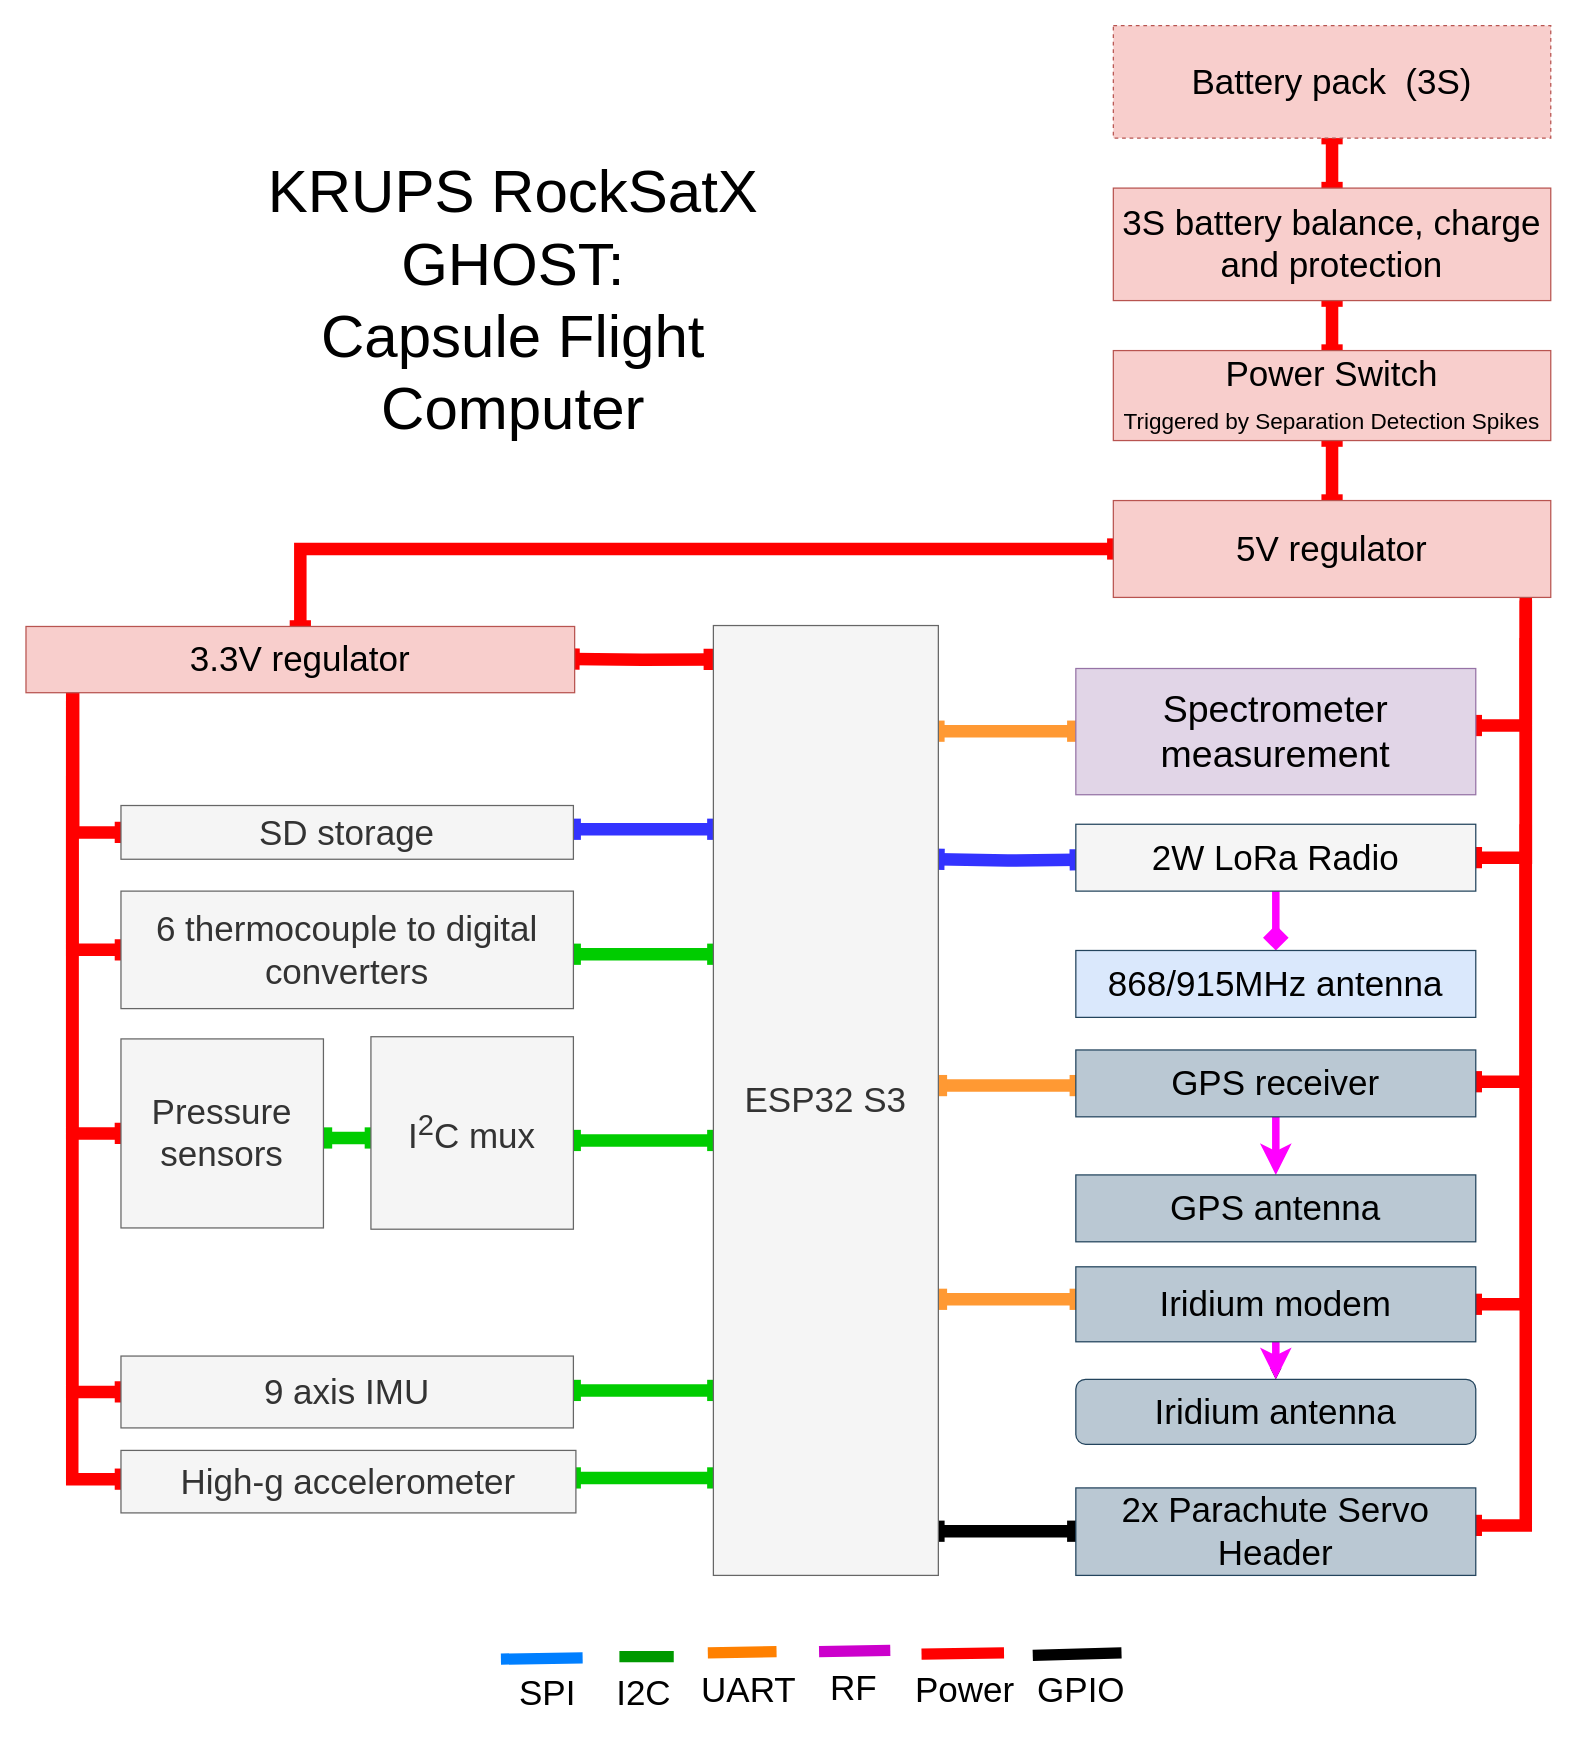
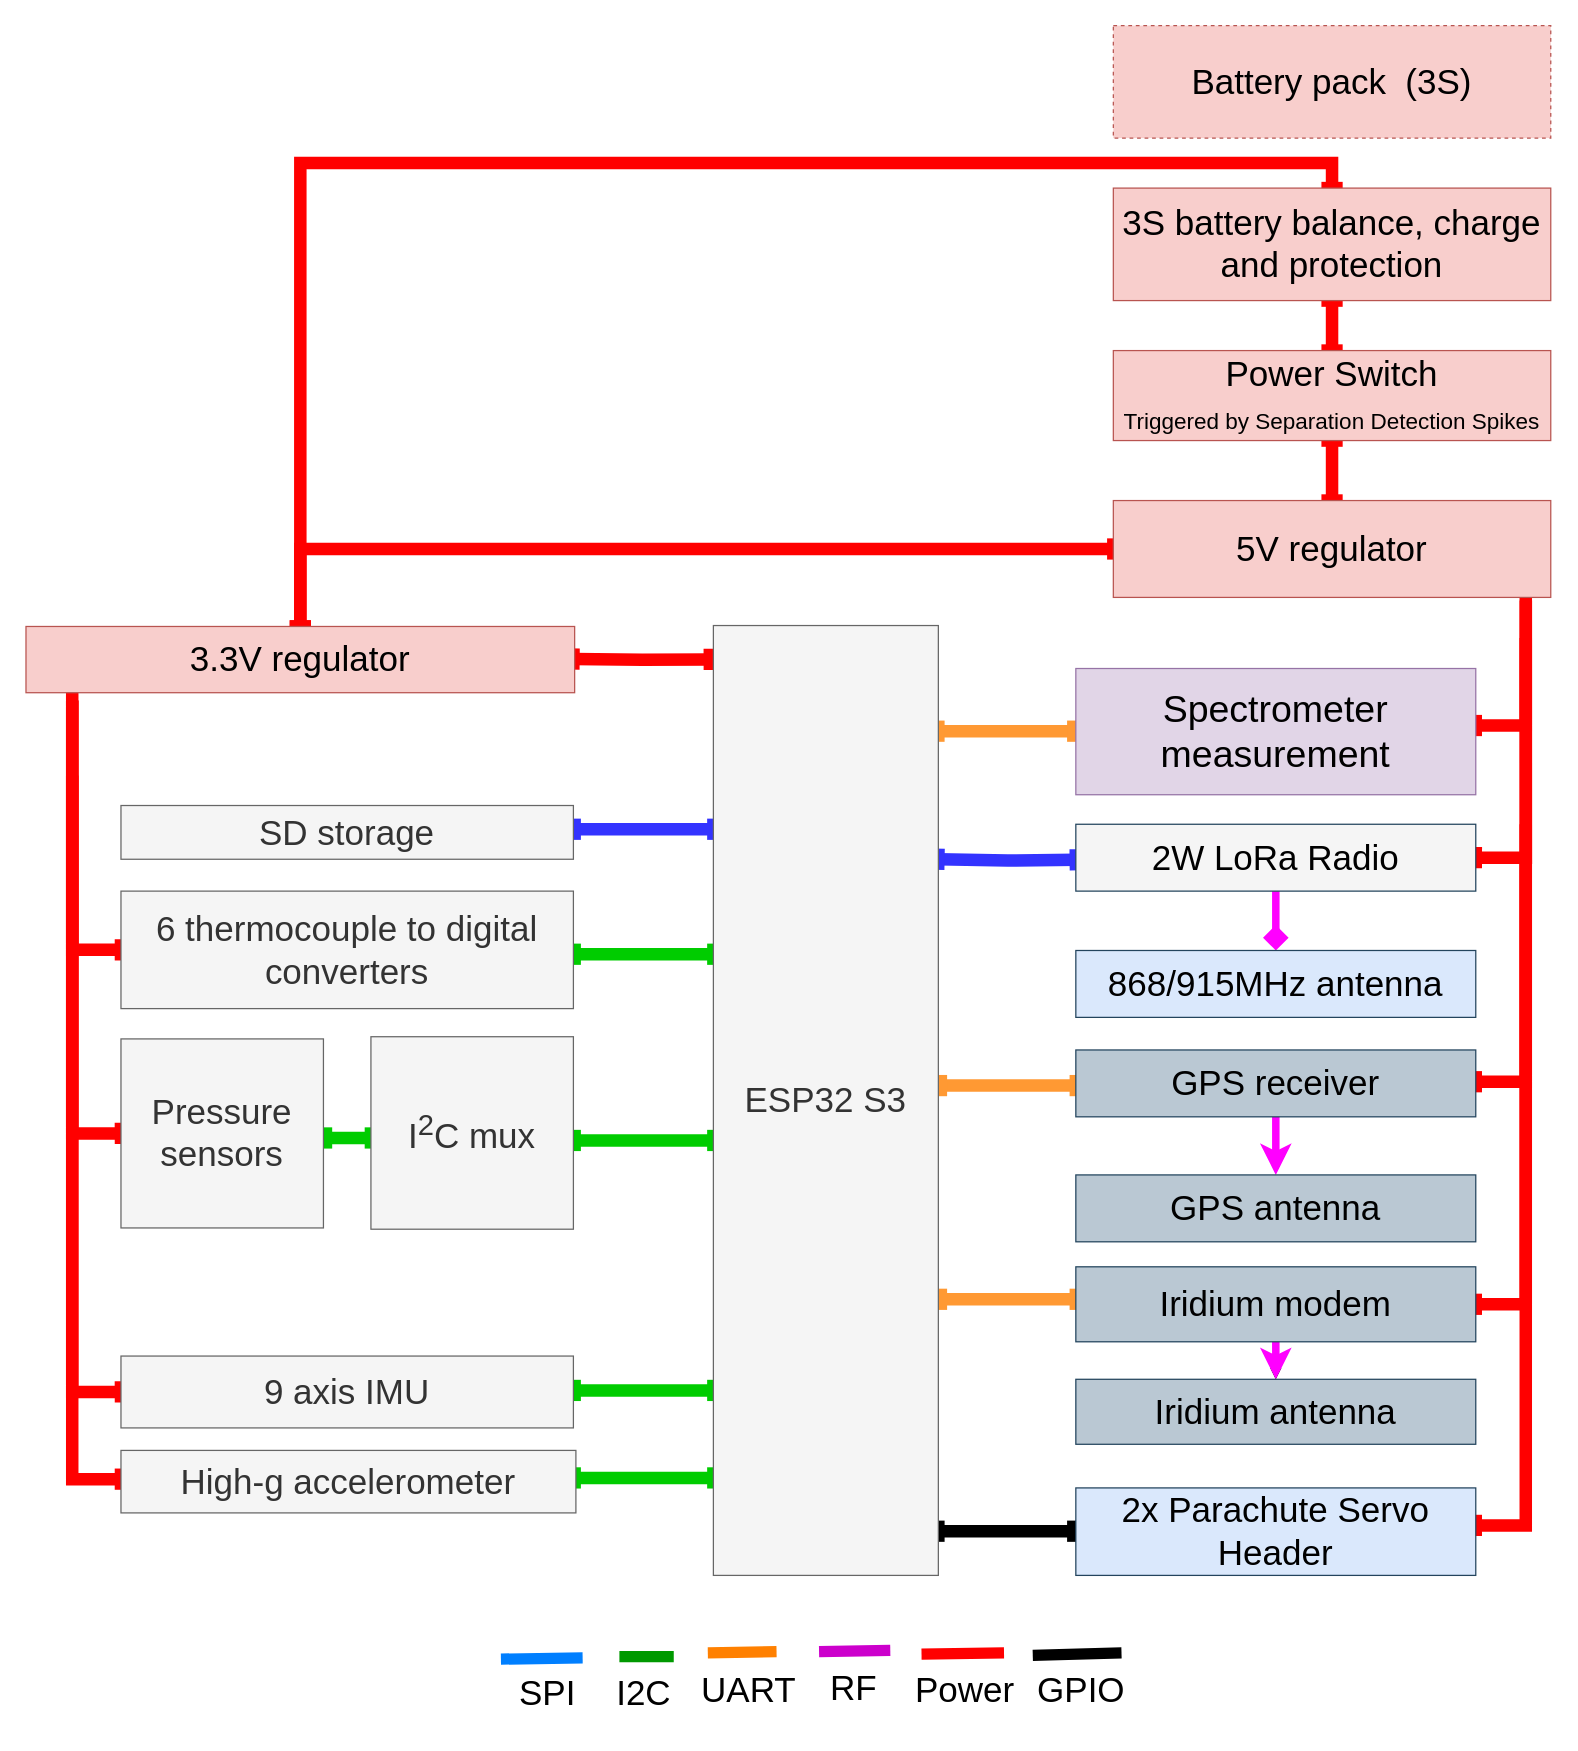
edge "Battery pack (3S)" -- "3S battery balance, charge and protection": now "3.3V regulator" -- "3S battery balance, charge and protection"
node "KRUPS RockSatX GHOST: Capsule Flight Computer": removed
edge "3.3V regulator" -> "SD storage": removed
node "Iridium antenna": shape rounded rectangle -> rectangle
node "2x Parachute Servo Header": fillcolor #bac8d3 -> #dae8fc
